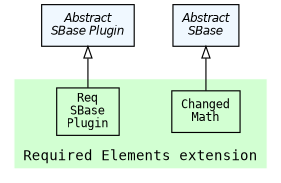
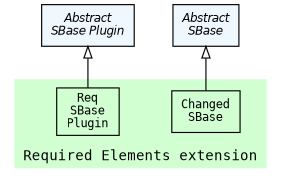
node "Changed Math": label "Changed Math" -> "Changed SBase"
